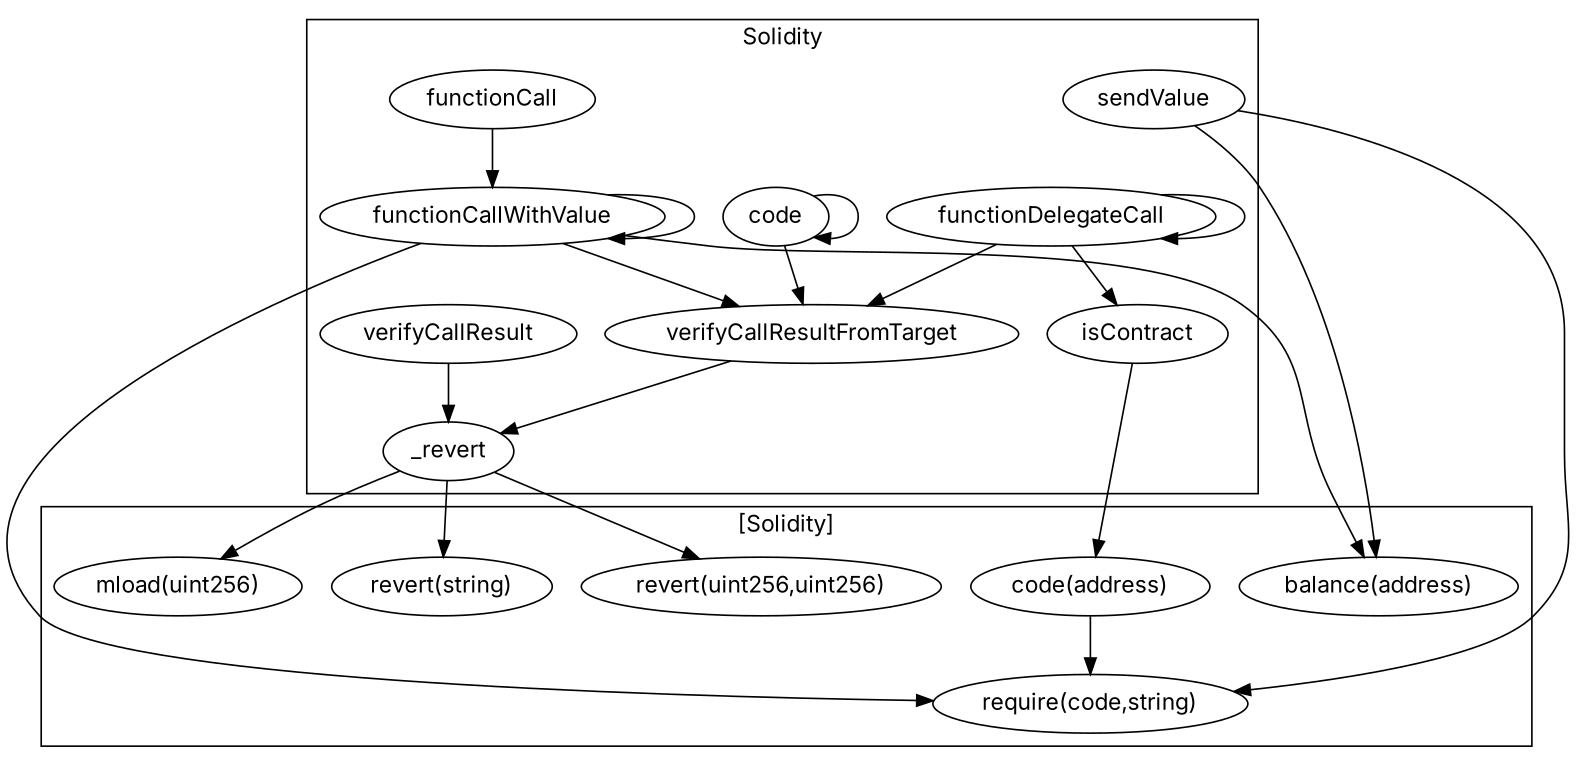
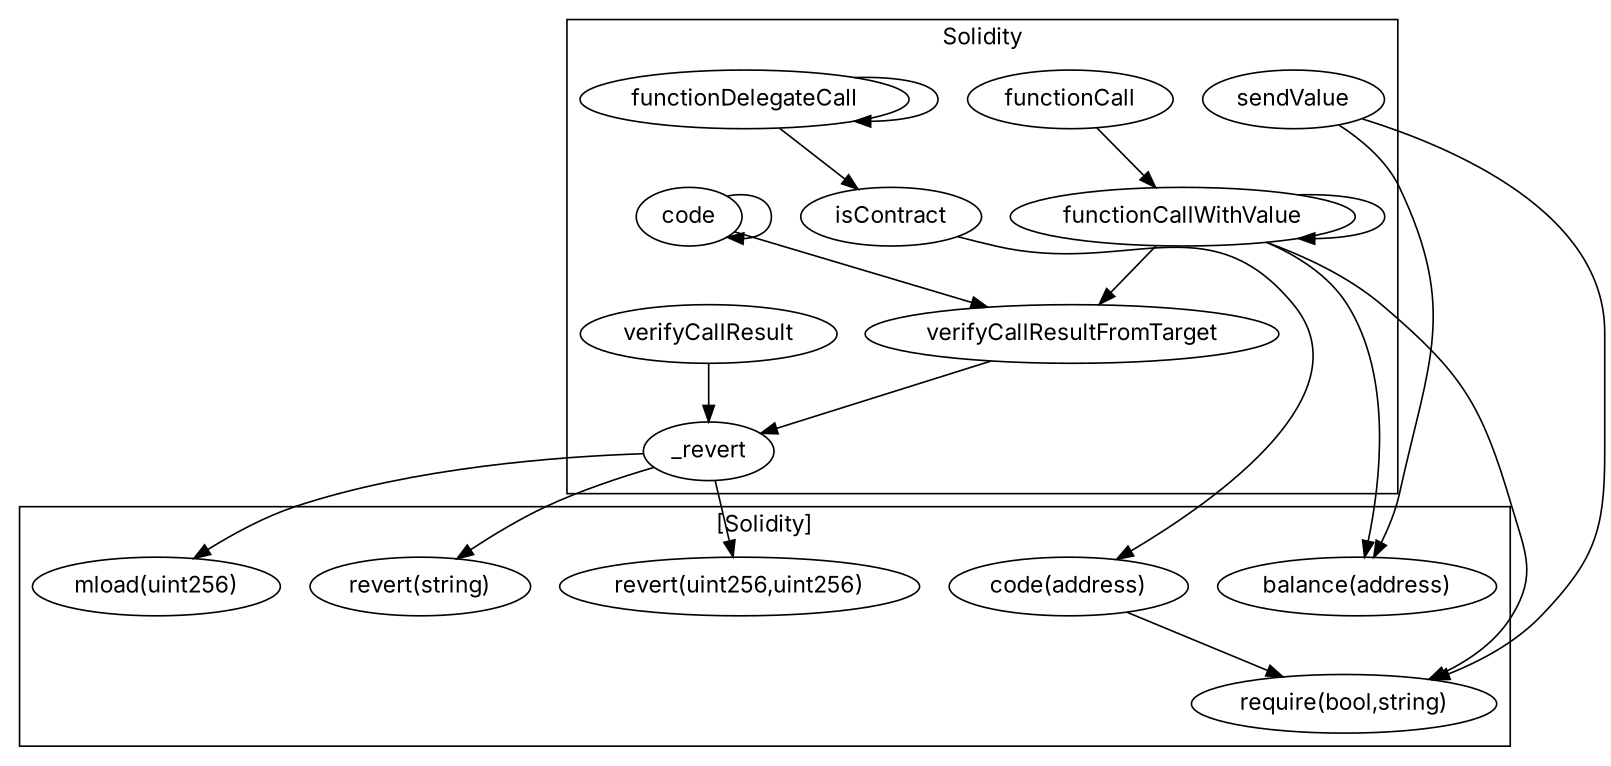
edge "functionDelegateCall" -> "verifyCallResultFromTarget": removed
node "require(code,string)": label "require(code,string)" -> "require(bool,string)"
